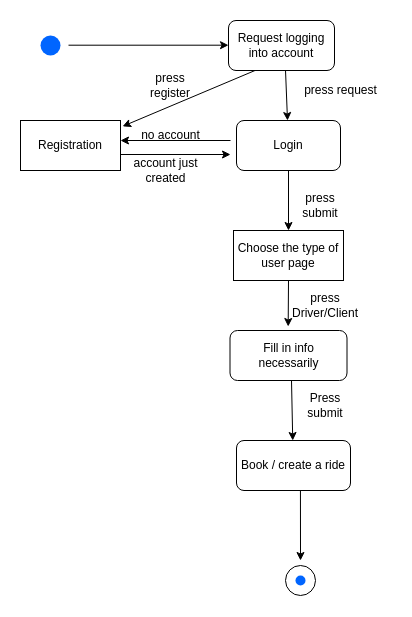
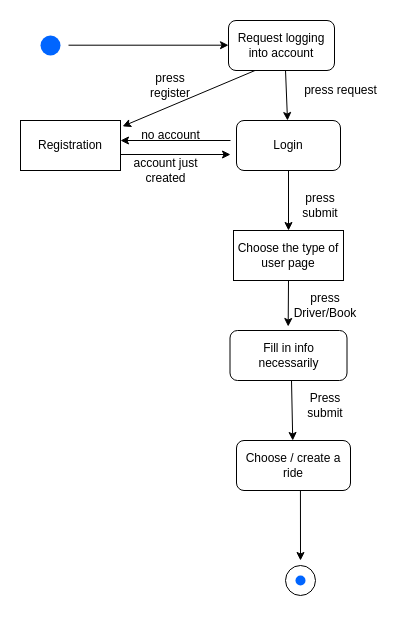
node "press Driver/Client": label "press Driver/Client" -> "press Driver/Book"
node "Book / create a ride": label "Book / create a ride" -> "Choose / create a ride"
